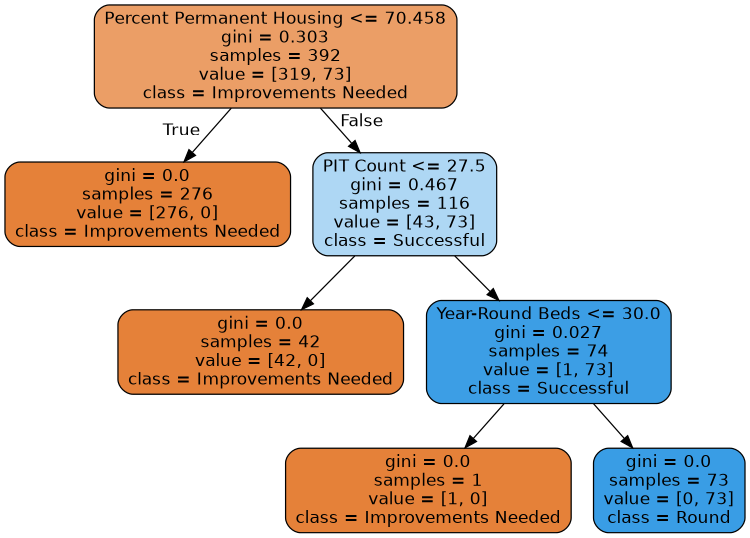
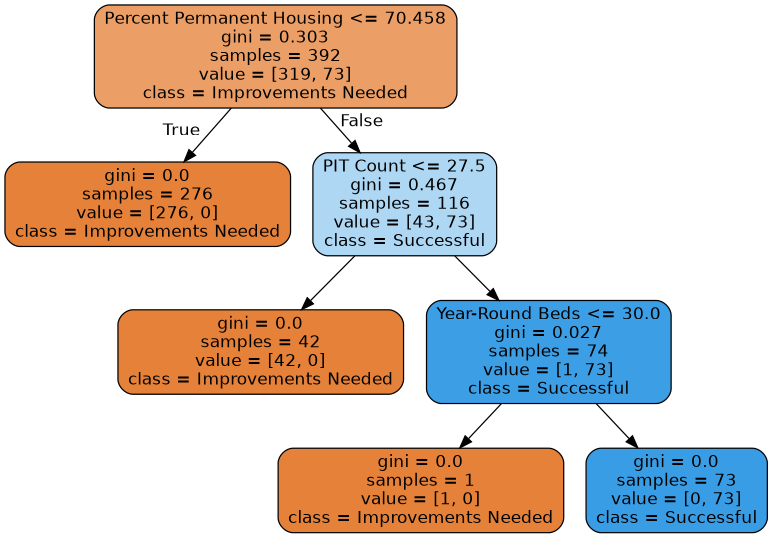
node "gini = 0.0 samples = 73 value = [0, 73] class = Round": label "gini = 0.0 samples = 73 value = [0, 73] class = Round" -> "gini = 0.0 samples = 73 value = [0, 73] class = Successful"
